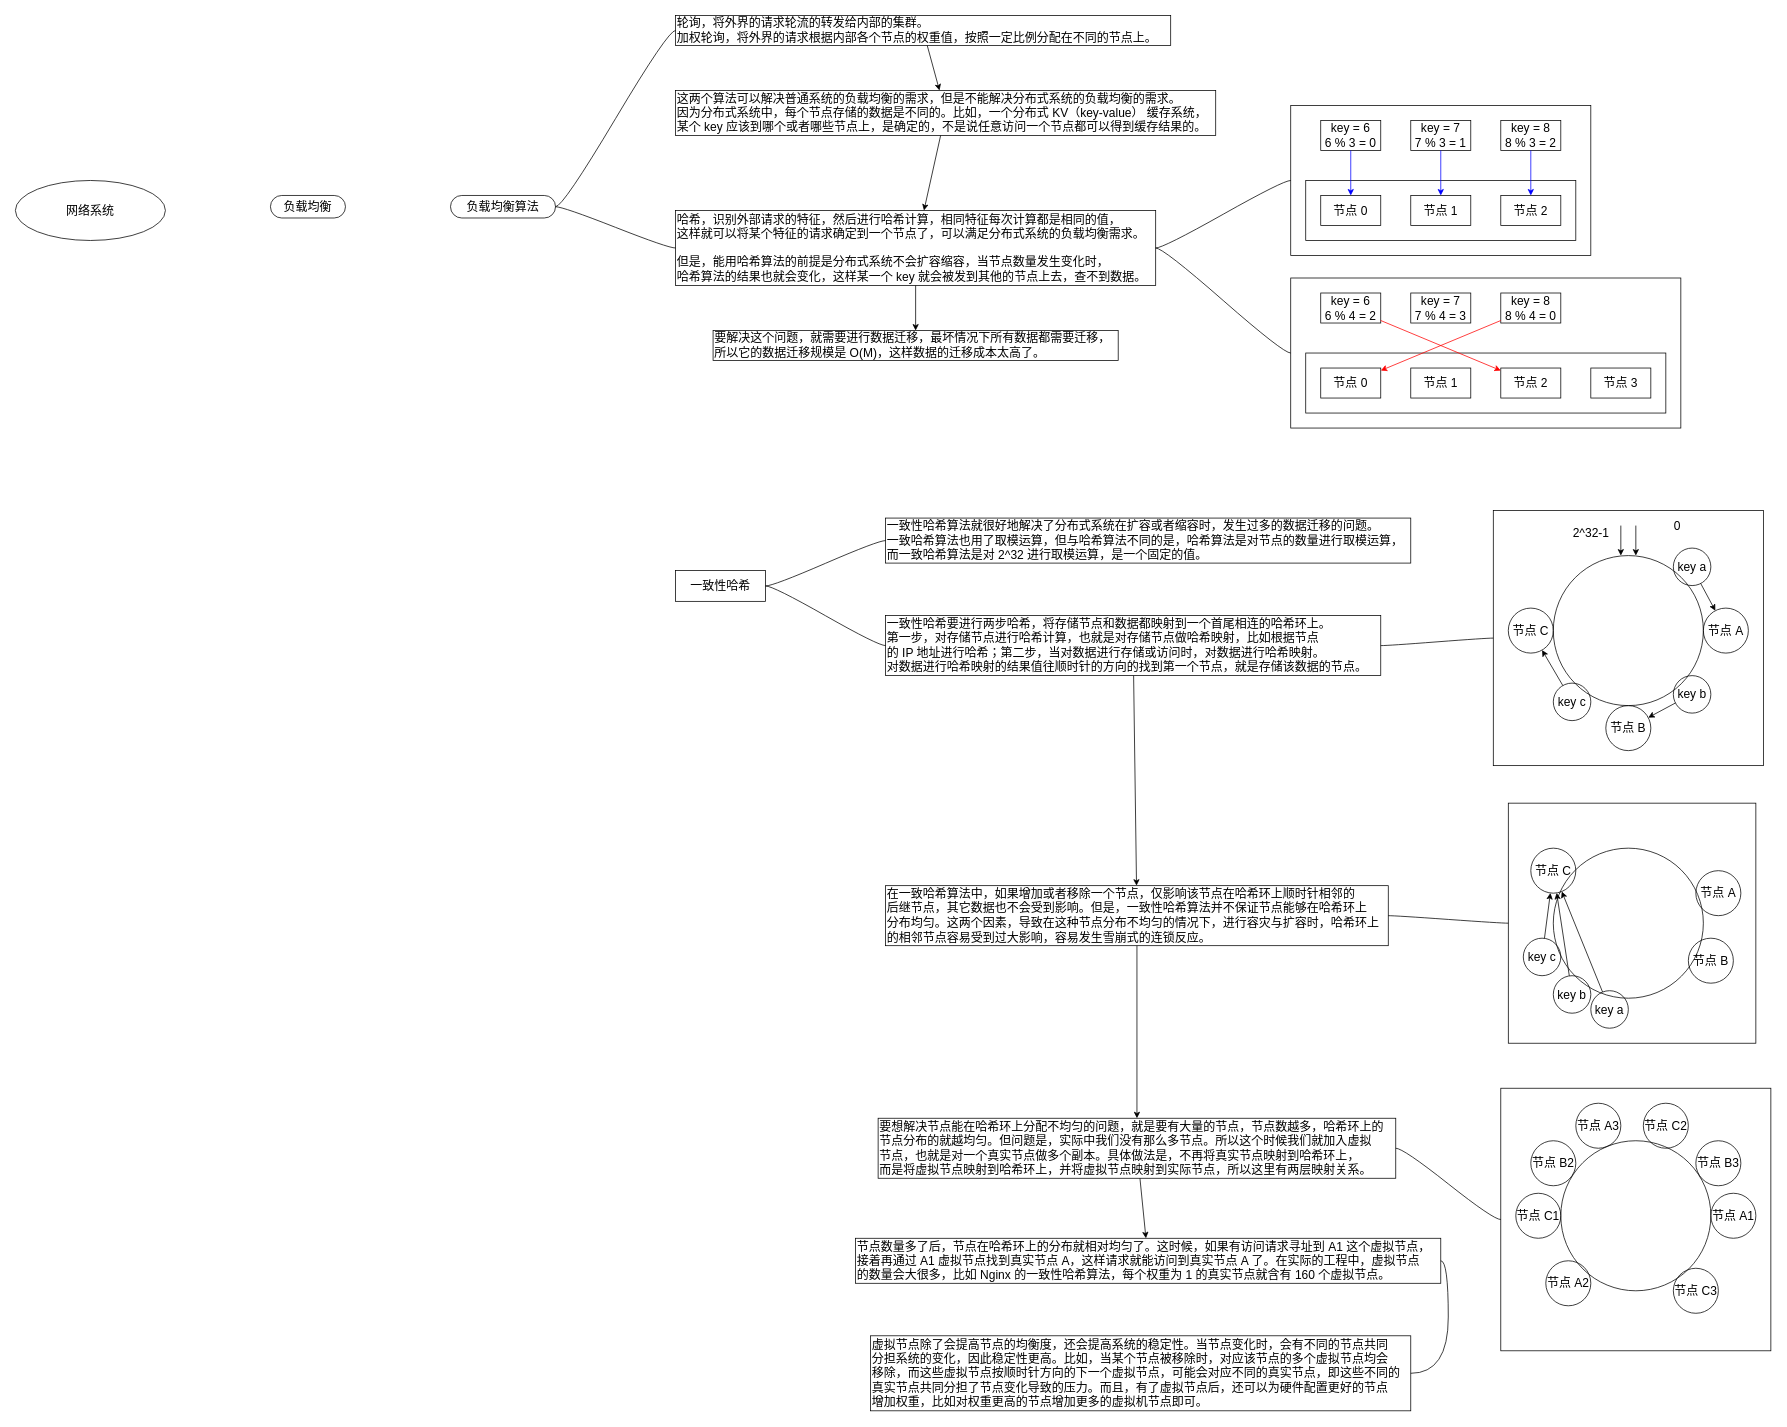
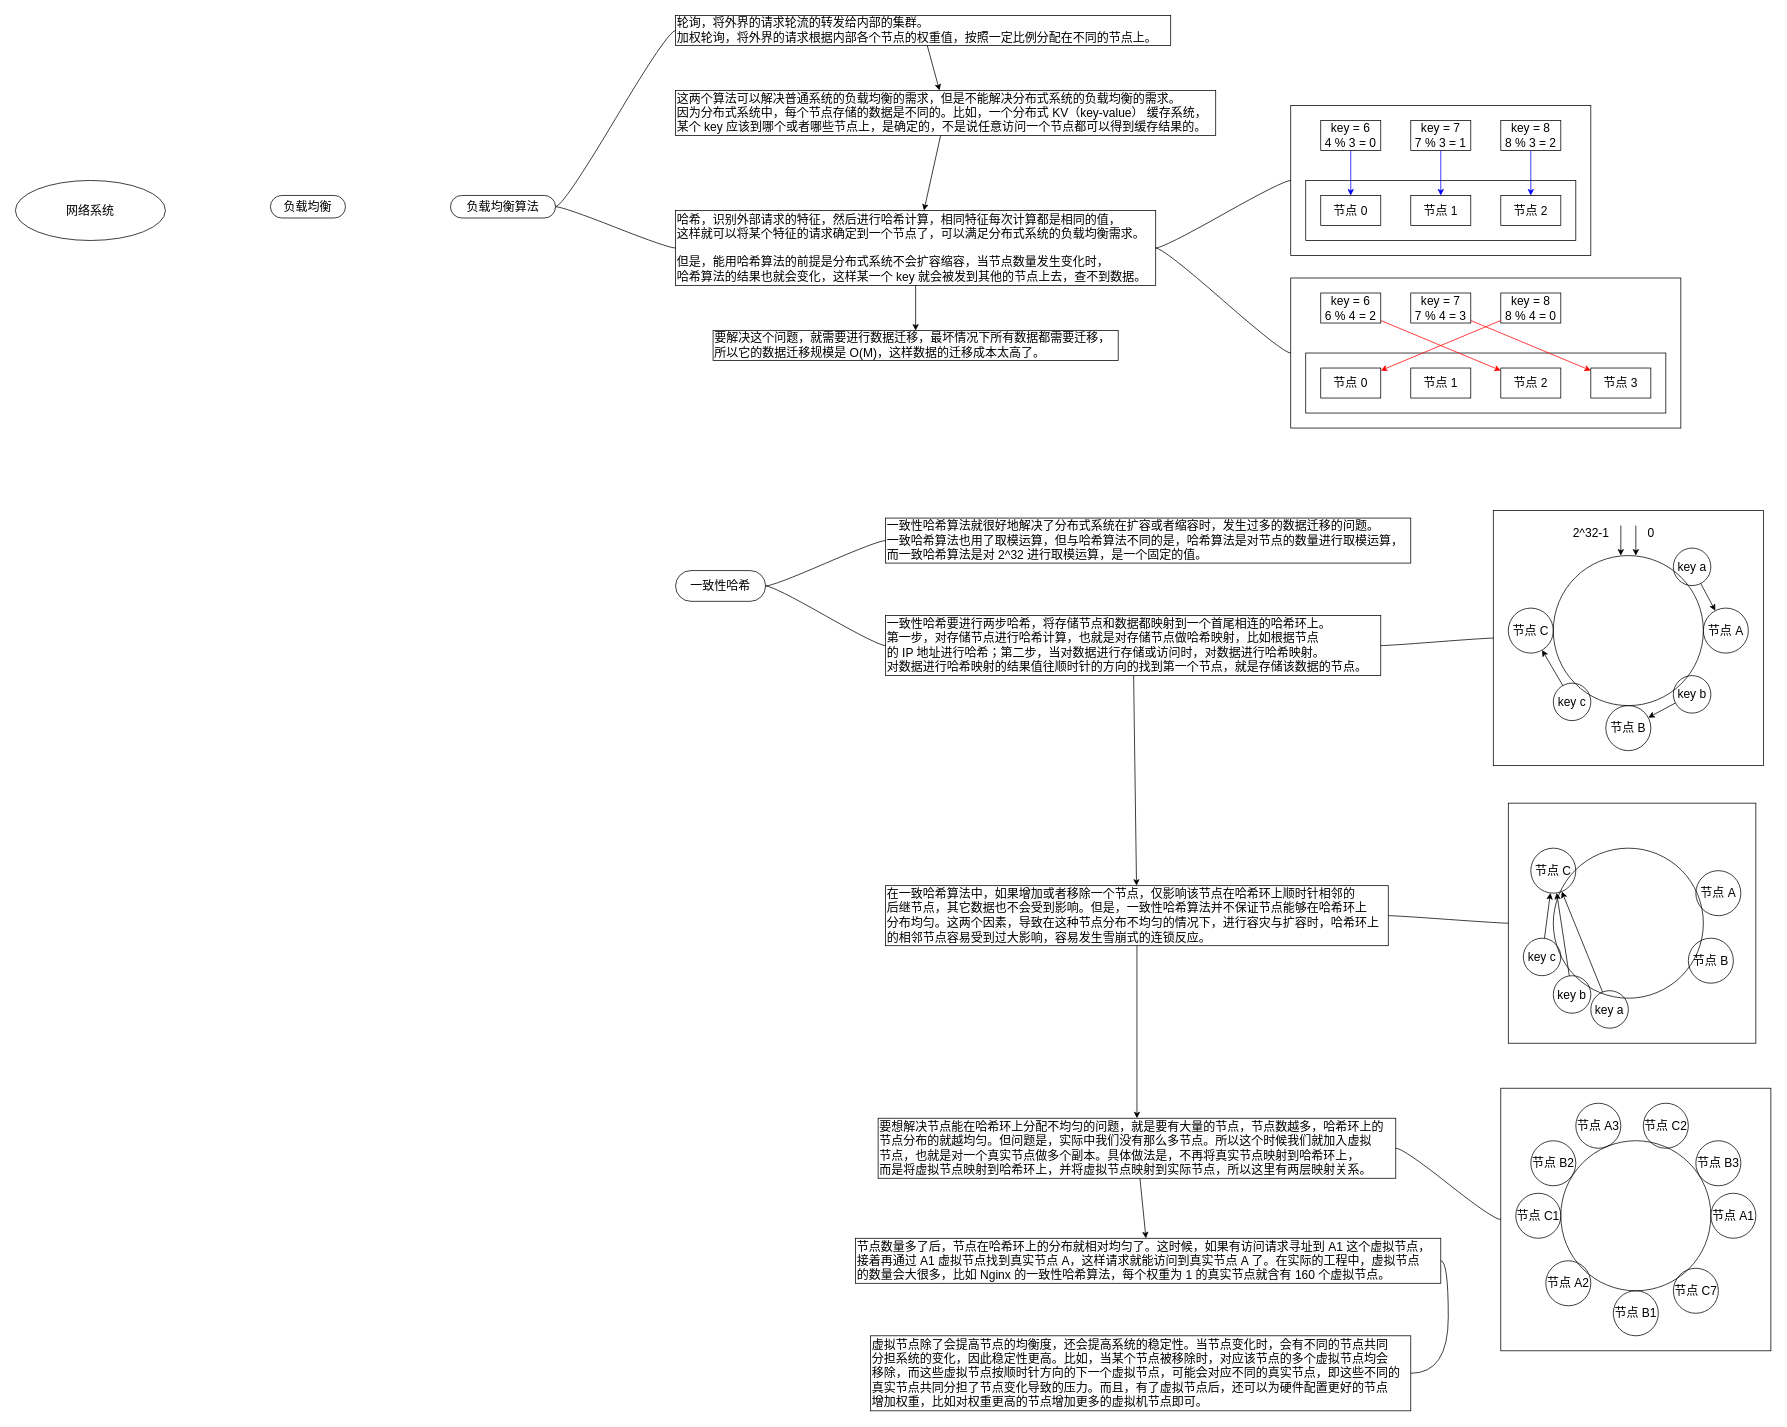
node "key = 6 6 % 3 = 0": label "key = 6 6 % 3 = 0" -> "key = 6 4 % 3 = 0"
edge "key = 7 7 % 4 = 3" -> "节点 3": added
node "0": moved (1677, 525) -> (1650, 533)
node "一致性哈希": shape rectangle -> rounded rectangle
node "节点 C3": label "节点 C3" -> "节点 C7"
node "节点 B1": added
